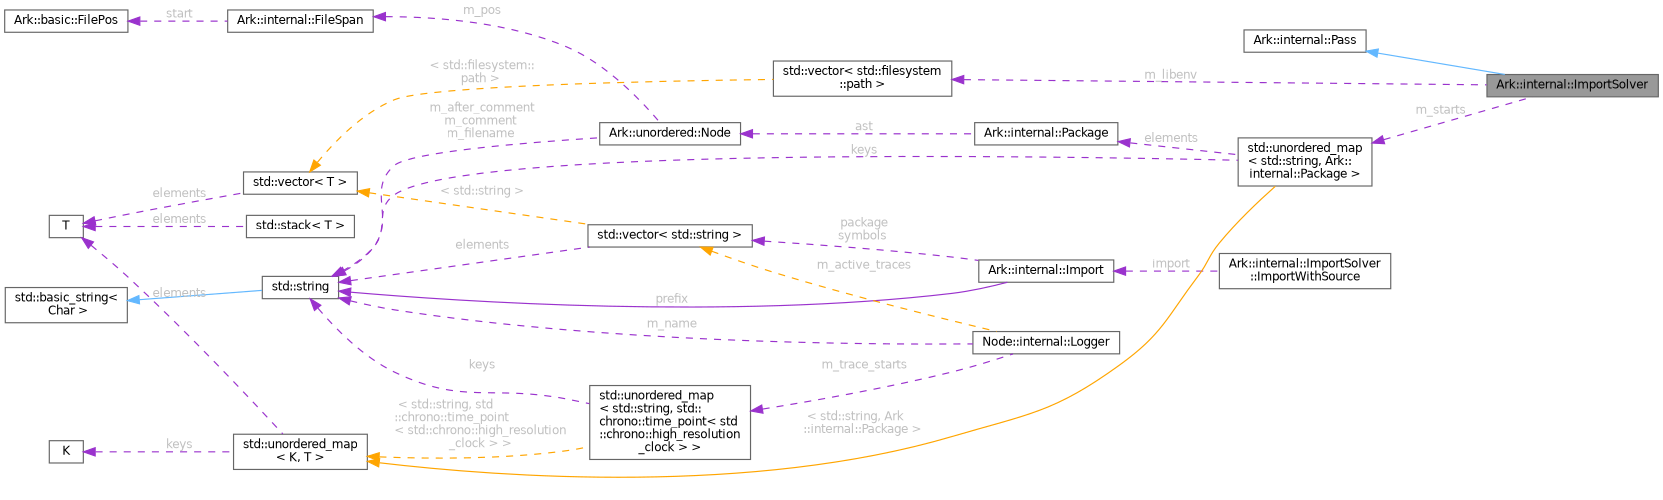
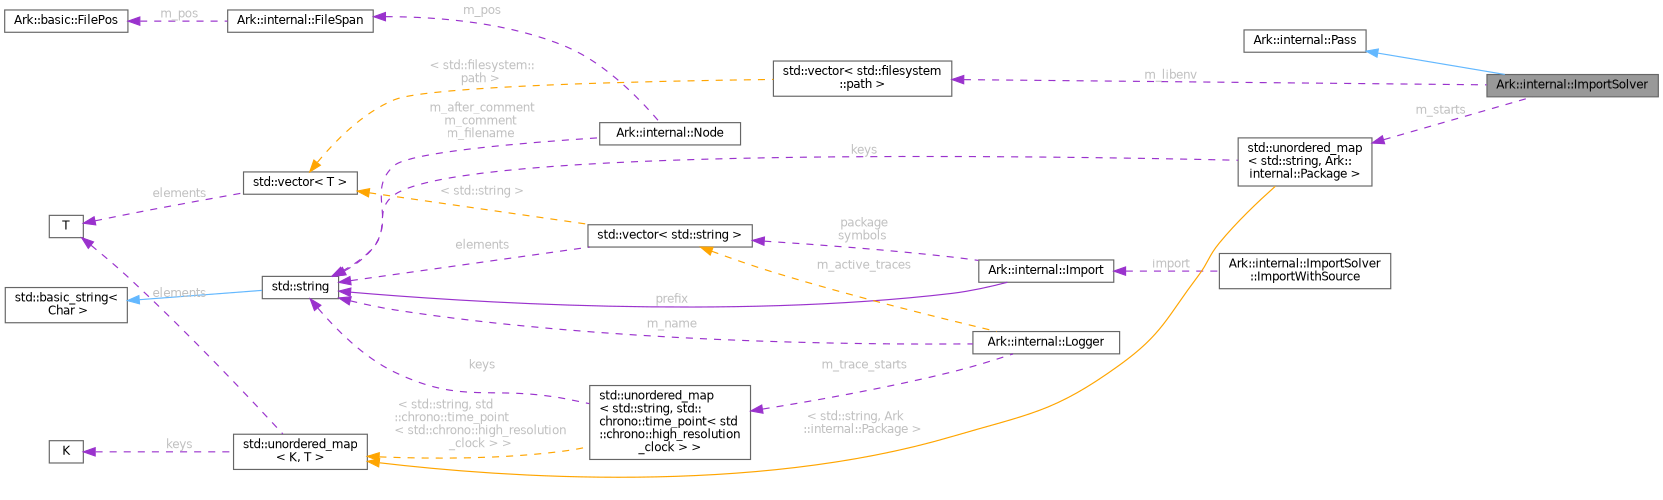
edge "Ark::internal::FileSpan" -> "Ark::basic::FilePos": label " start" -> " m_pos"
node "Ark::unordered::Node": label "Ark::unordered::Node" -> "Ark::internal::Node"
node "Ark::internal::Package": removed
node "std::stack< T >": removed
node "Node::internal::Logger": label "Node::internal::Logger" -> "Ark::internal::Logger"
